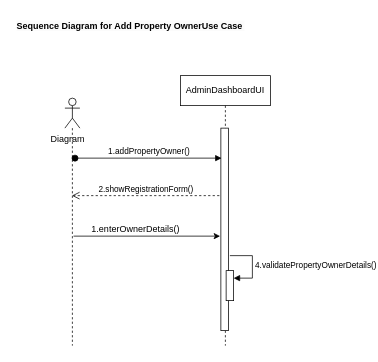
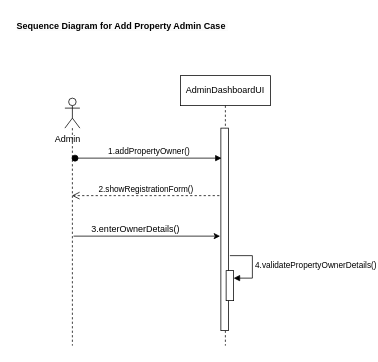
node "Sequence Diagram for Add Property OwnerUse Case": label "Sequence Diagram for Add Property OwnerUse Case" -> "Sequence Diagram for Add Property Admin Case"
node "Diagram": label "Diagram" -> "Admin"
node "1.enterOwnerDetails()": label "1.enterOwnerDetails()" -> "3.enterOwnerDetails()"
